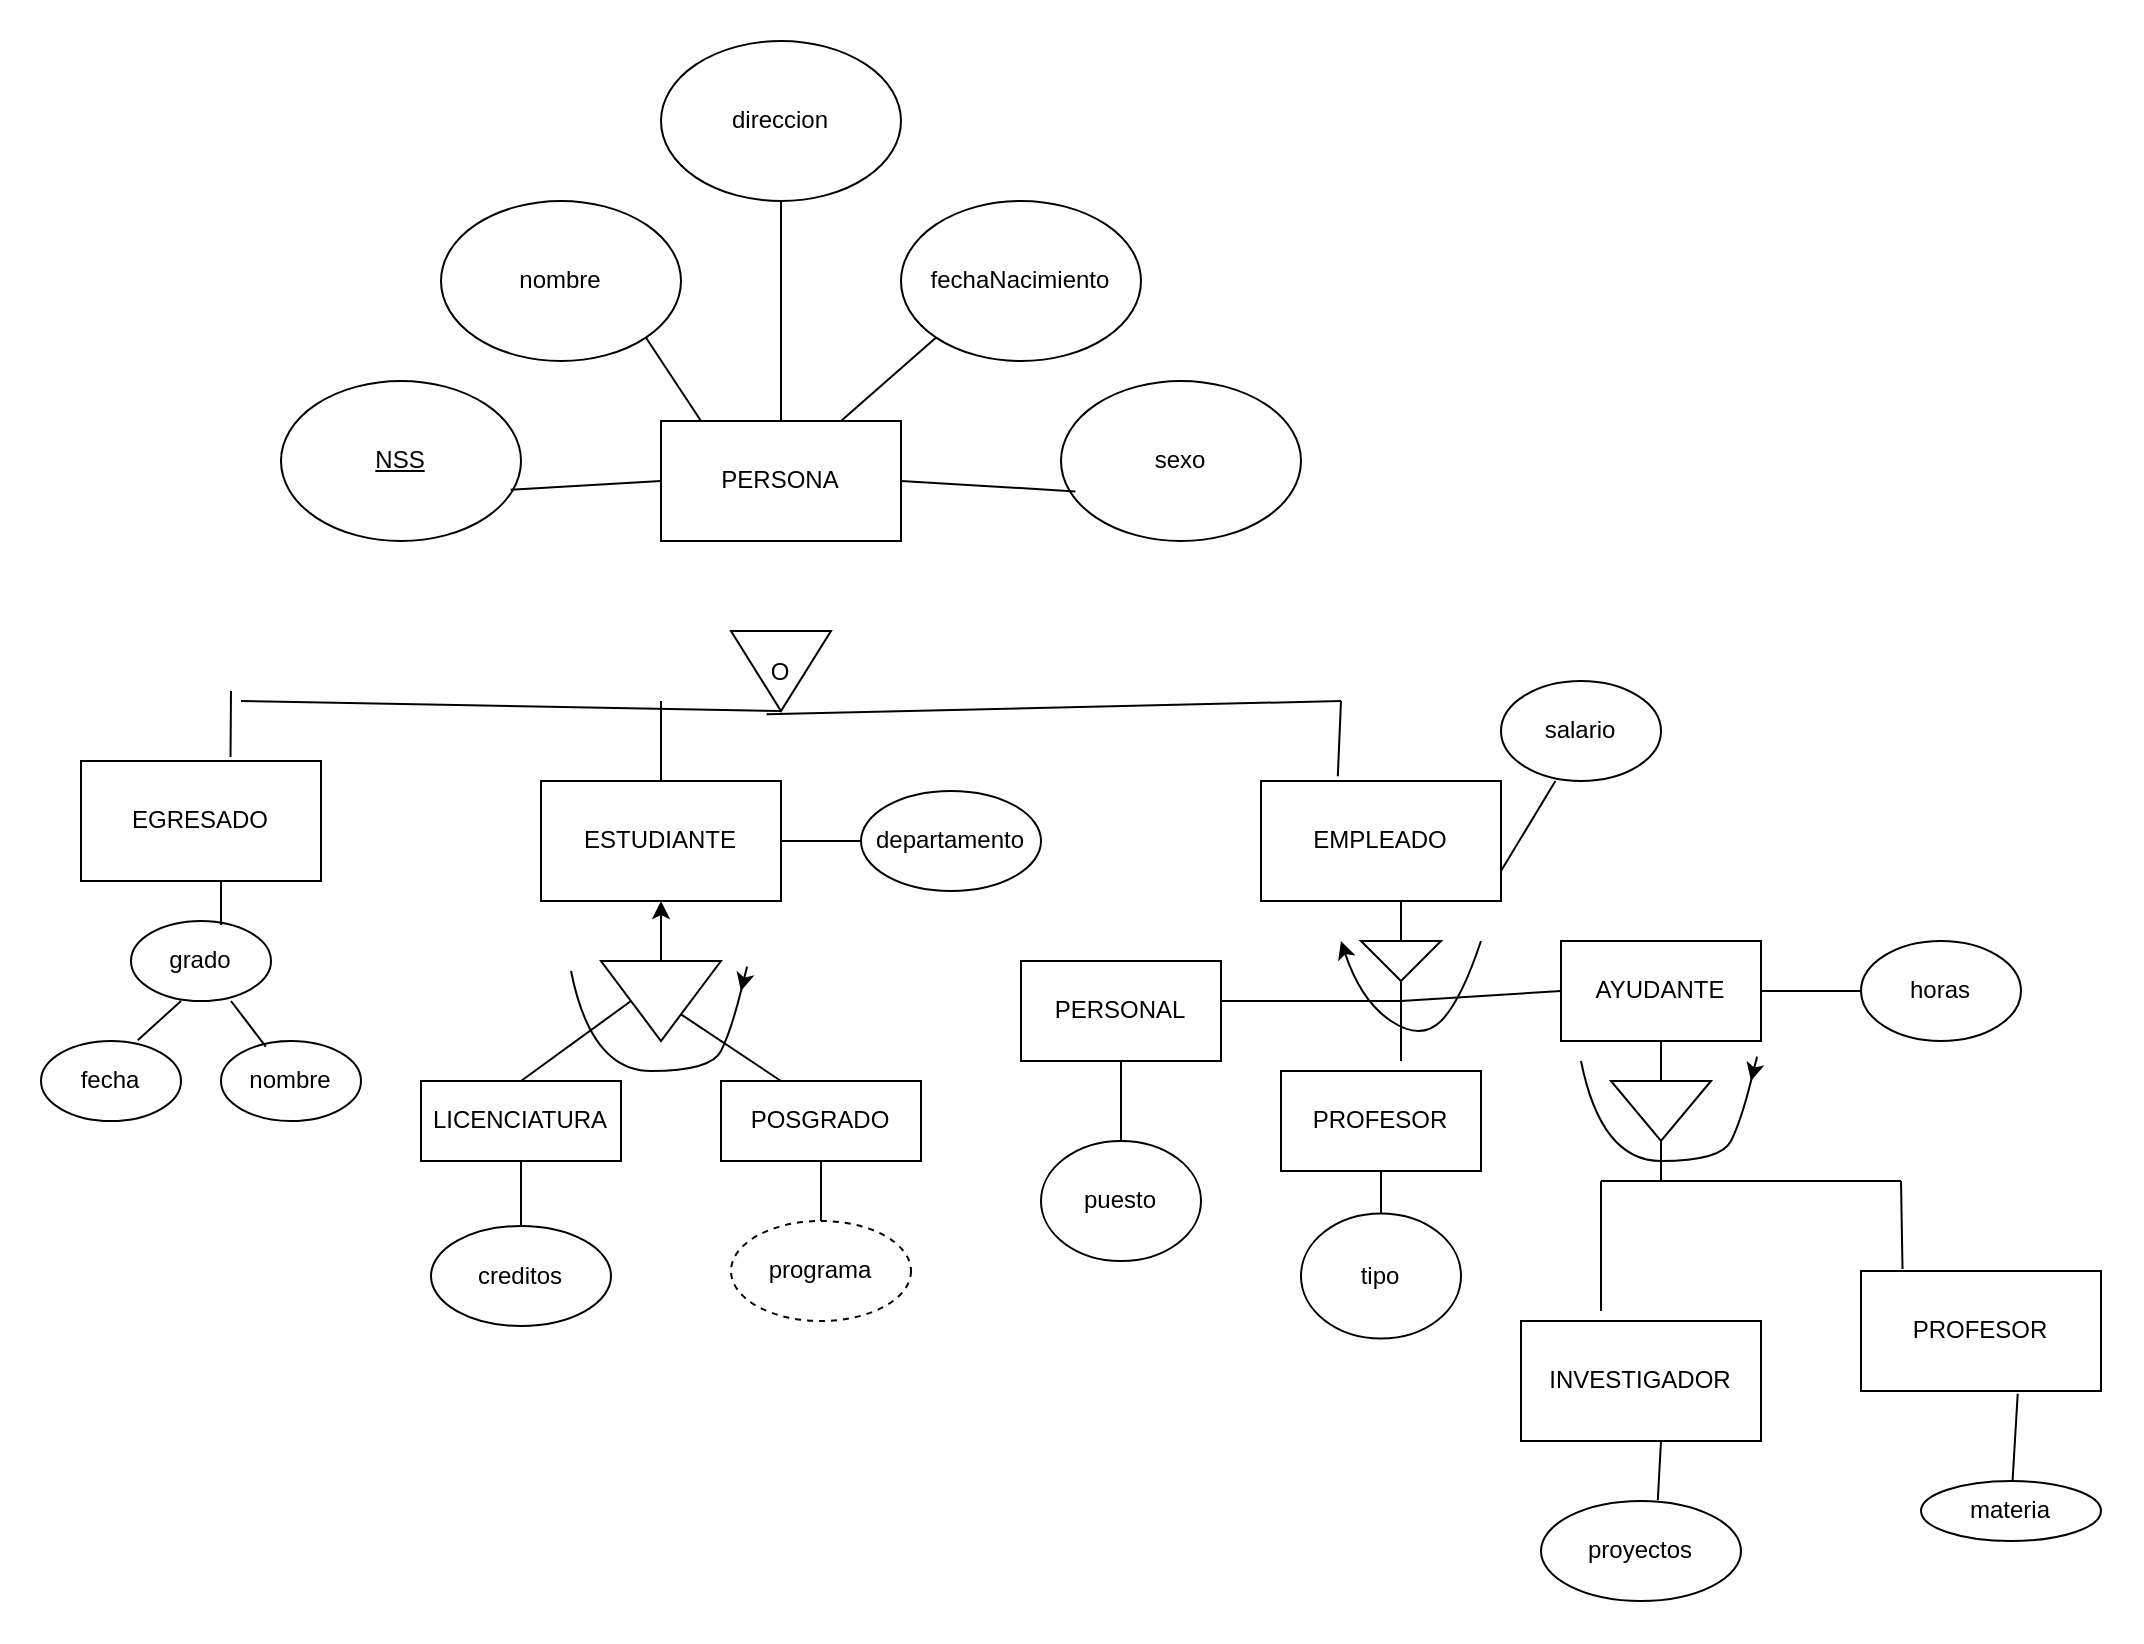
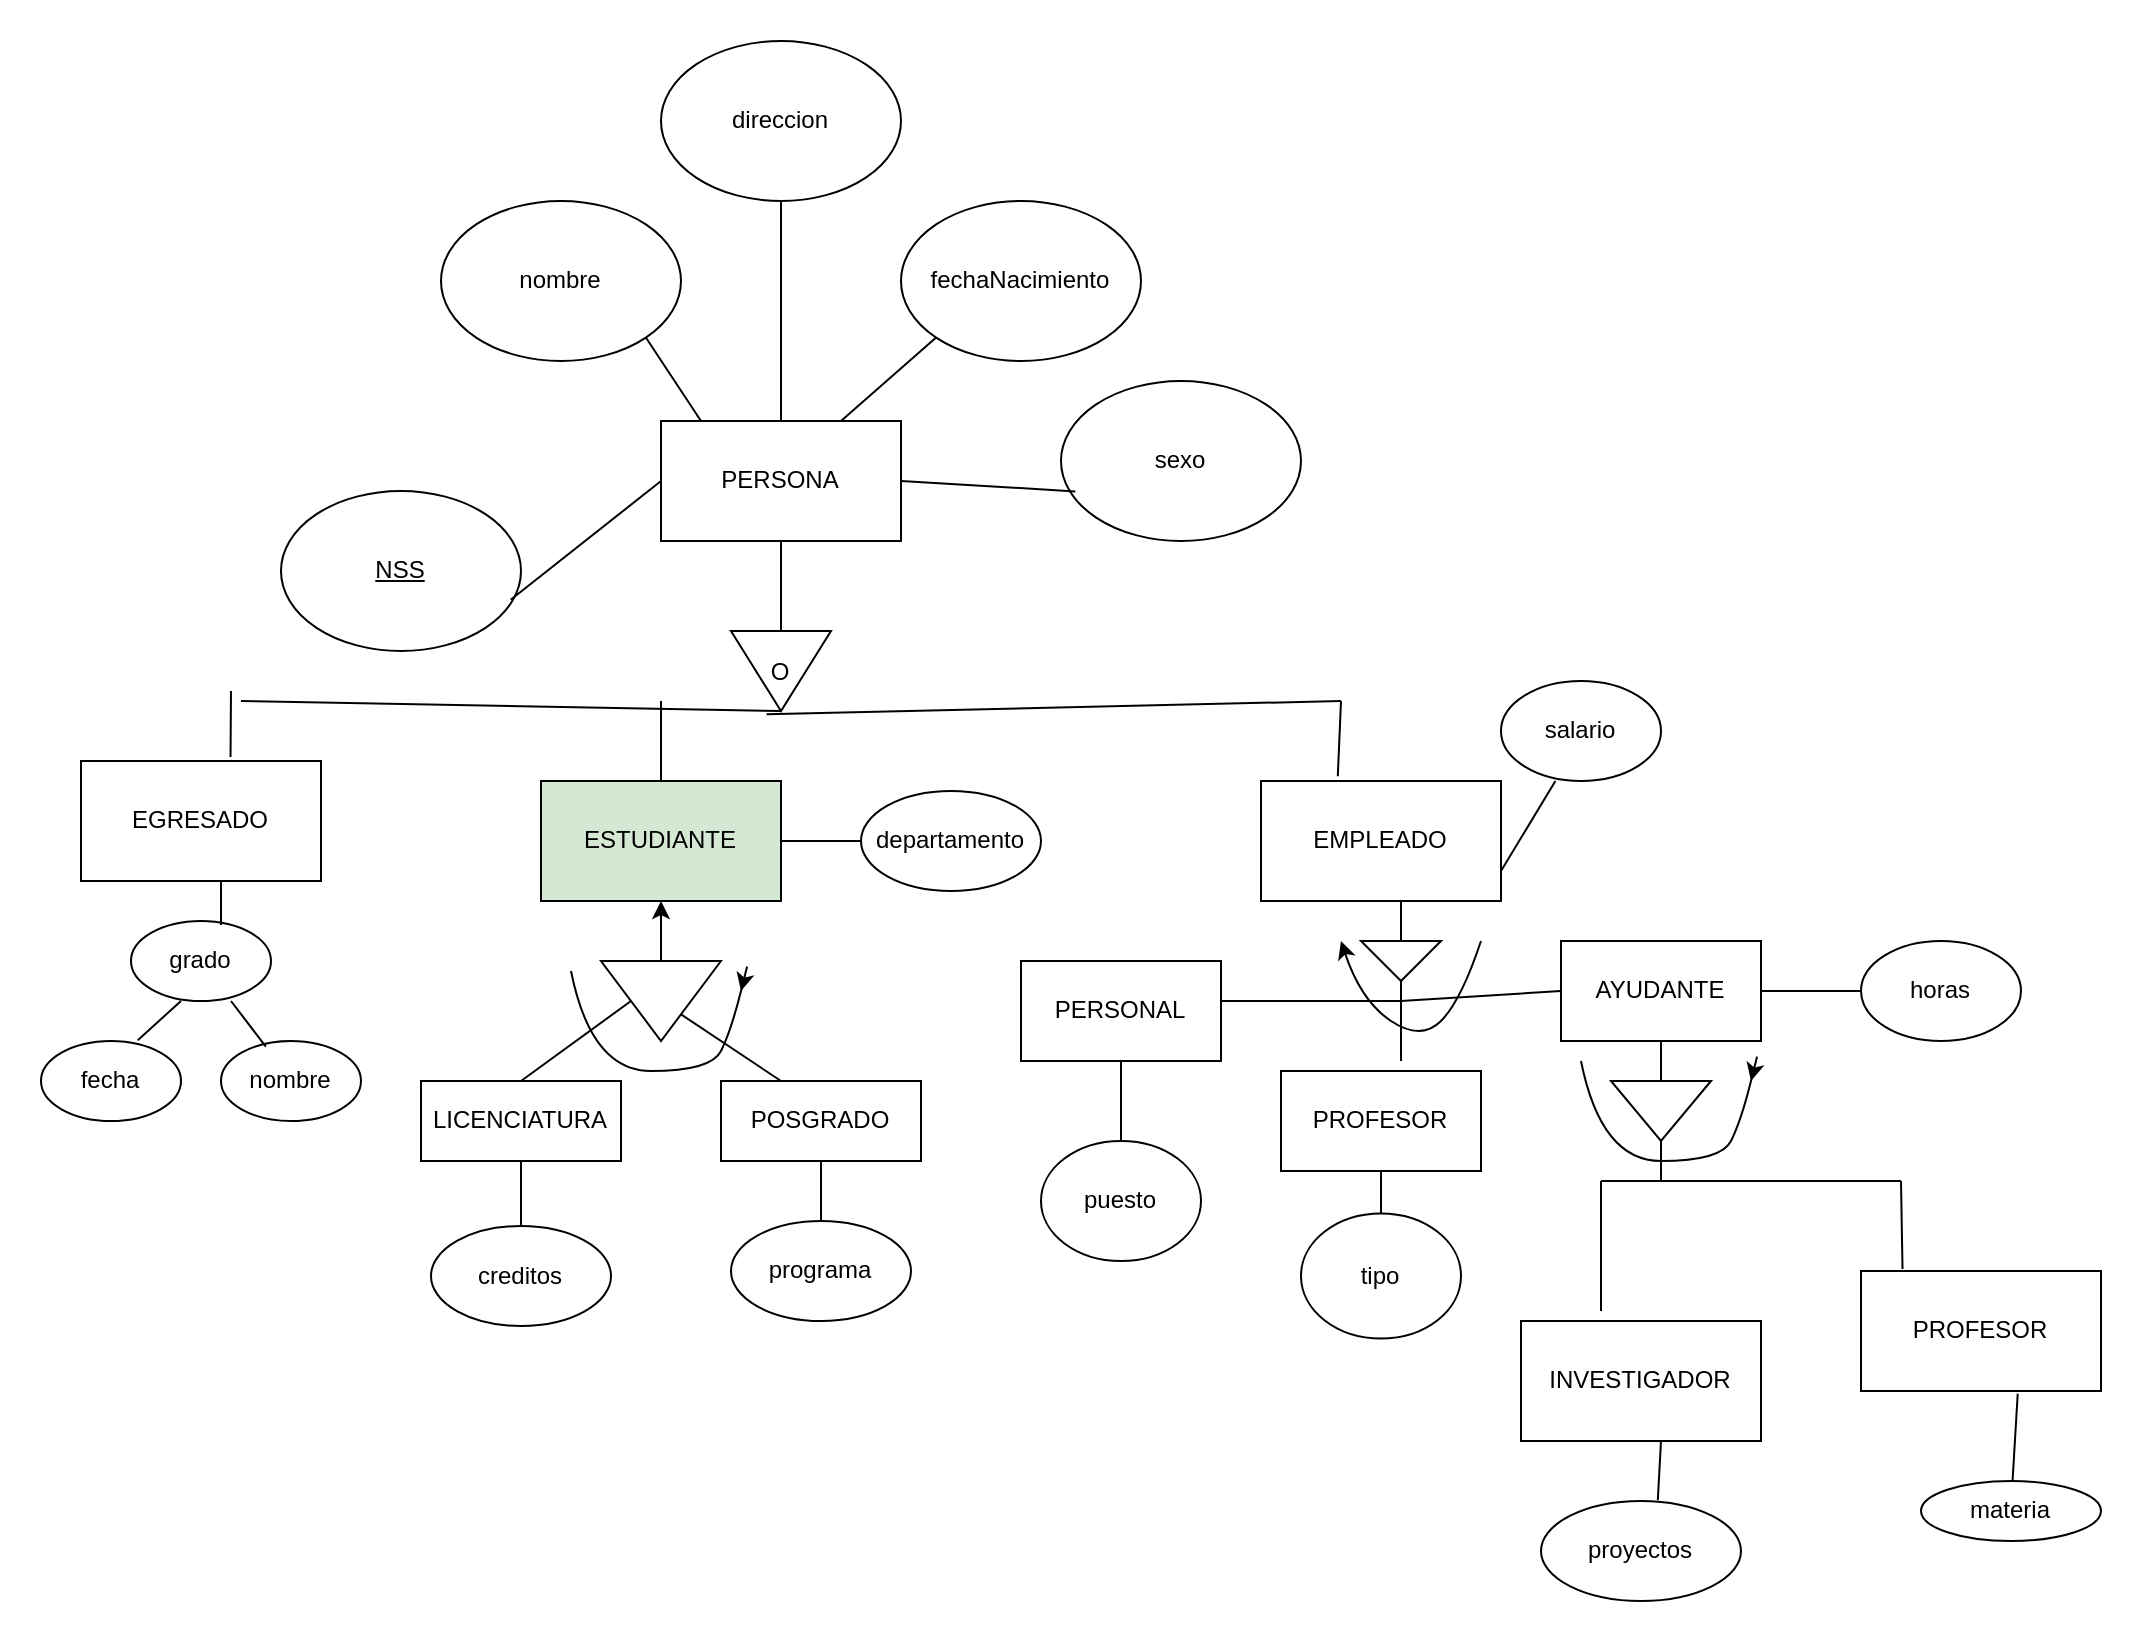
node "NSS": moved (401, 461) -> (401, 571)
edge "PERSONA" -- "O": added
node "ESTUDIANTE": fillcolor #ffffff -> #d5e8d4
node "programa": style dashed -> solid
